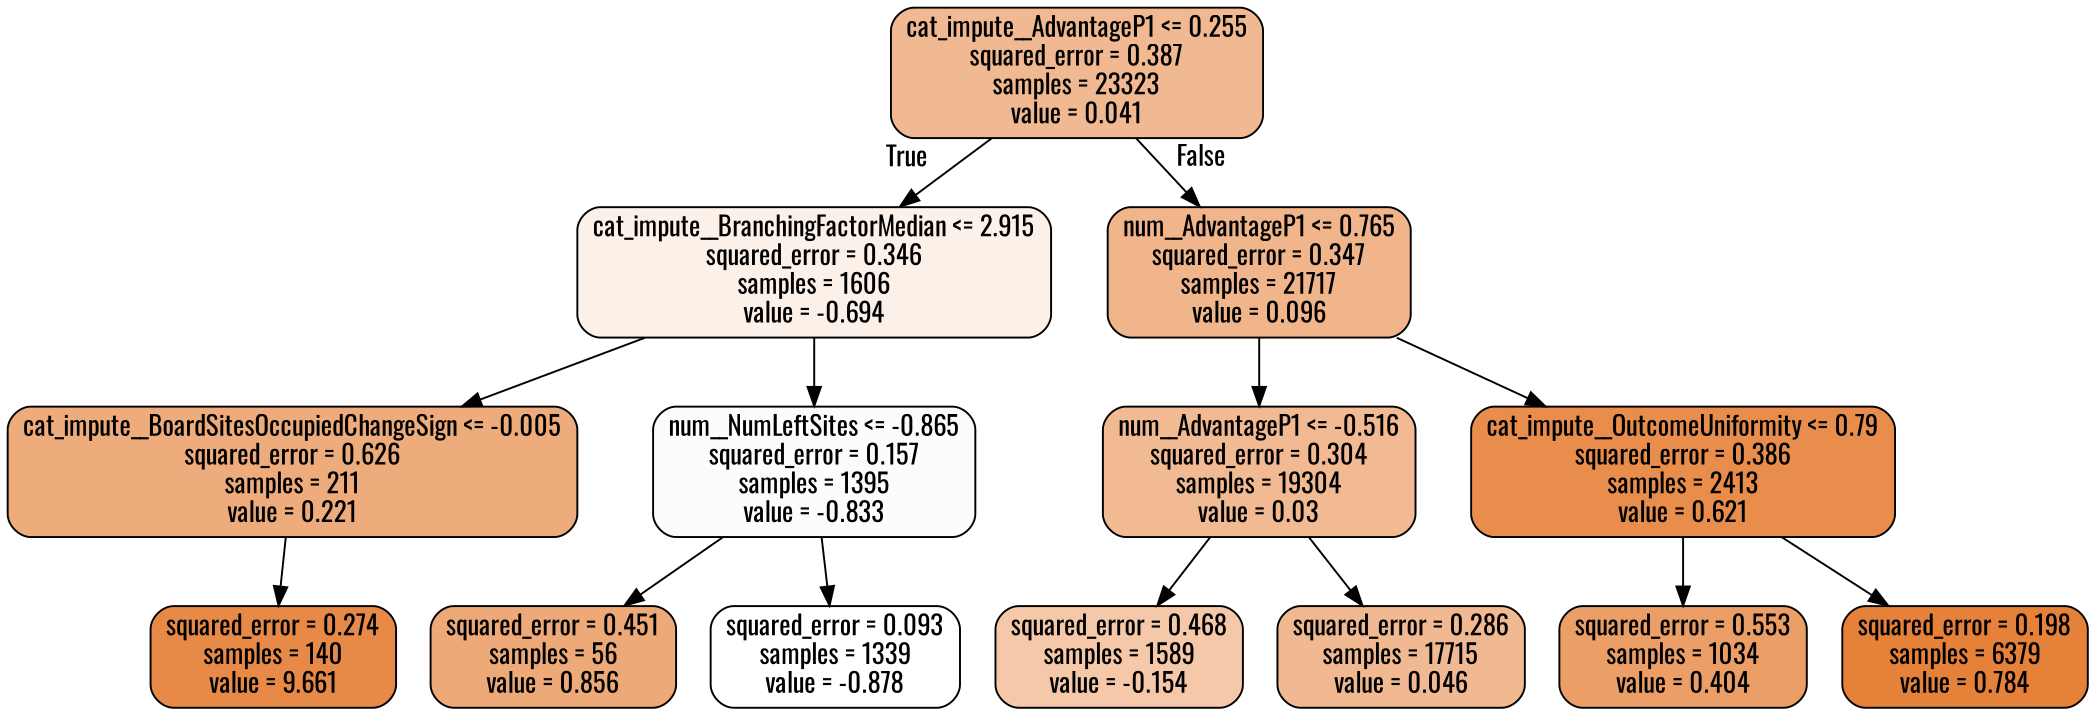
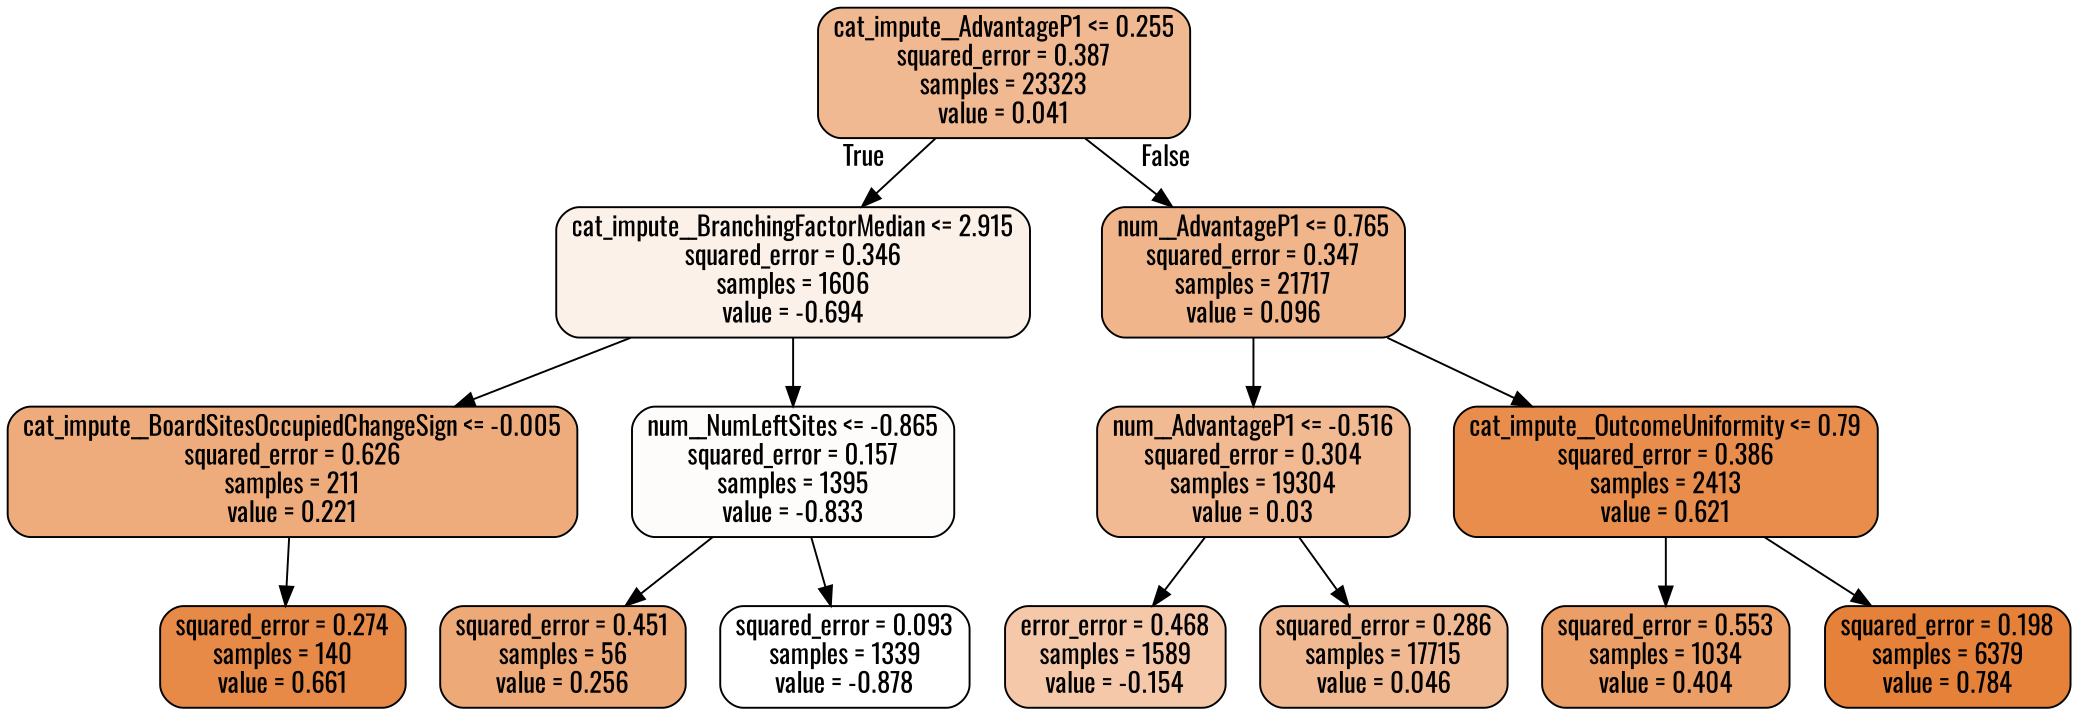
node "squared_error = 0.274 samples = 140 value = 9.661": label "squared_error = 0.274 samples = 140 value = 9.661" -> "squared_error = 0.274 samples = 140 value = 0.661"
node "squared_error = 0.451 samples = 56 value = 0.856": label "squared_error = 0.451 samples = 56 value = 0.856" -> "squared_error = 0.451 samples = 56 value = 0.256"
node "squared_error = 0.468 samples = 1589 value = -0.154": label "squared_error = 0.468 samples = 1589 value = -0.154" -> "error_error = 0.468 samples = 1589 value = -0.154"
